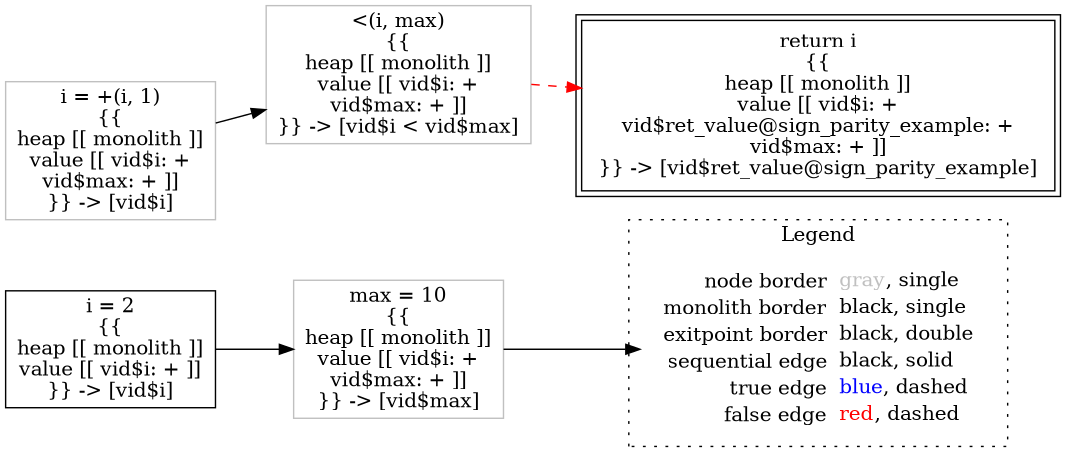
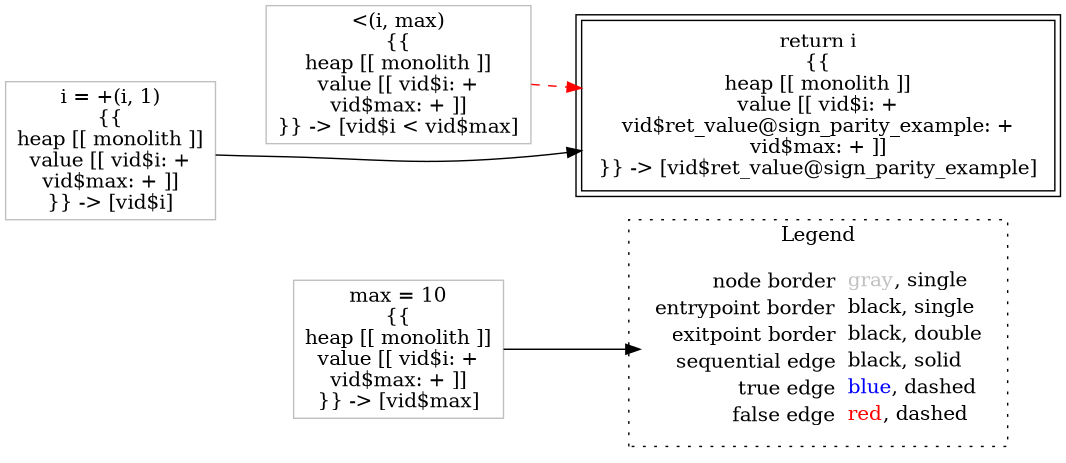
edge "i = +(i, 1)" -> "<(i, max)": now "i = +(i, 1)" -> "return i"
node "node border": text "monolith border" -> "entrypoint border"
node "i = 2": removed
